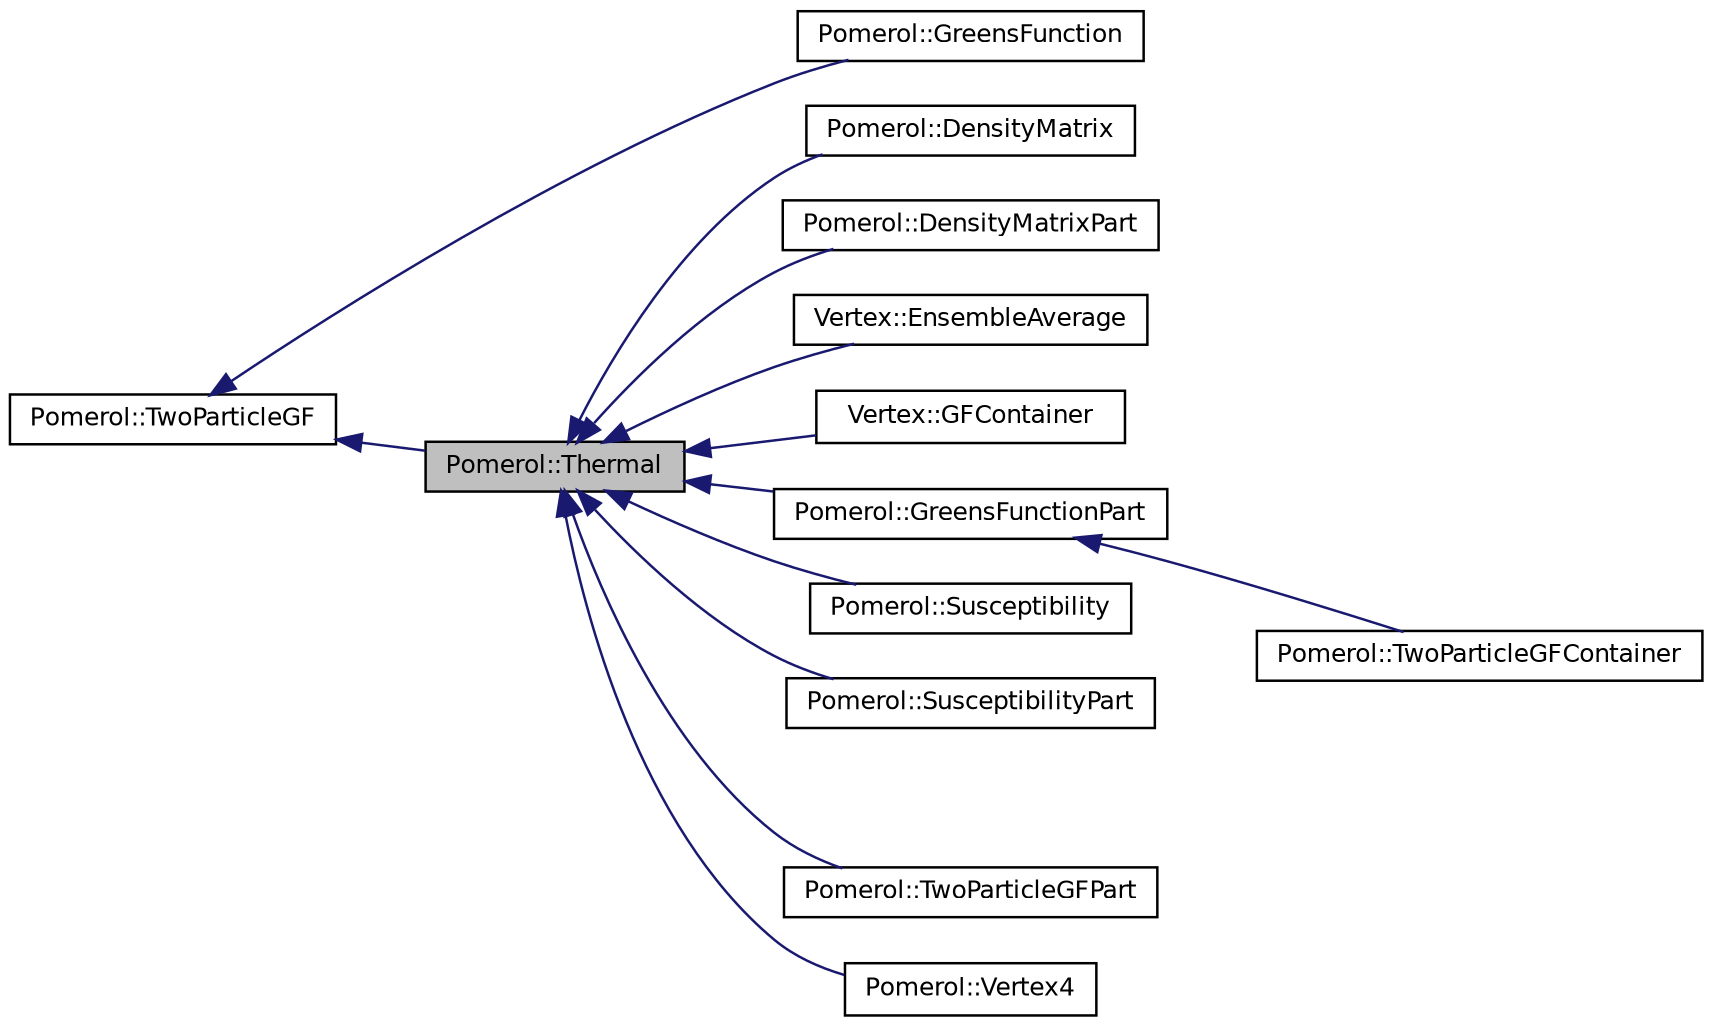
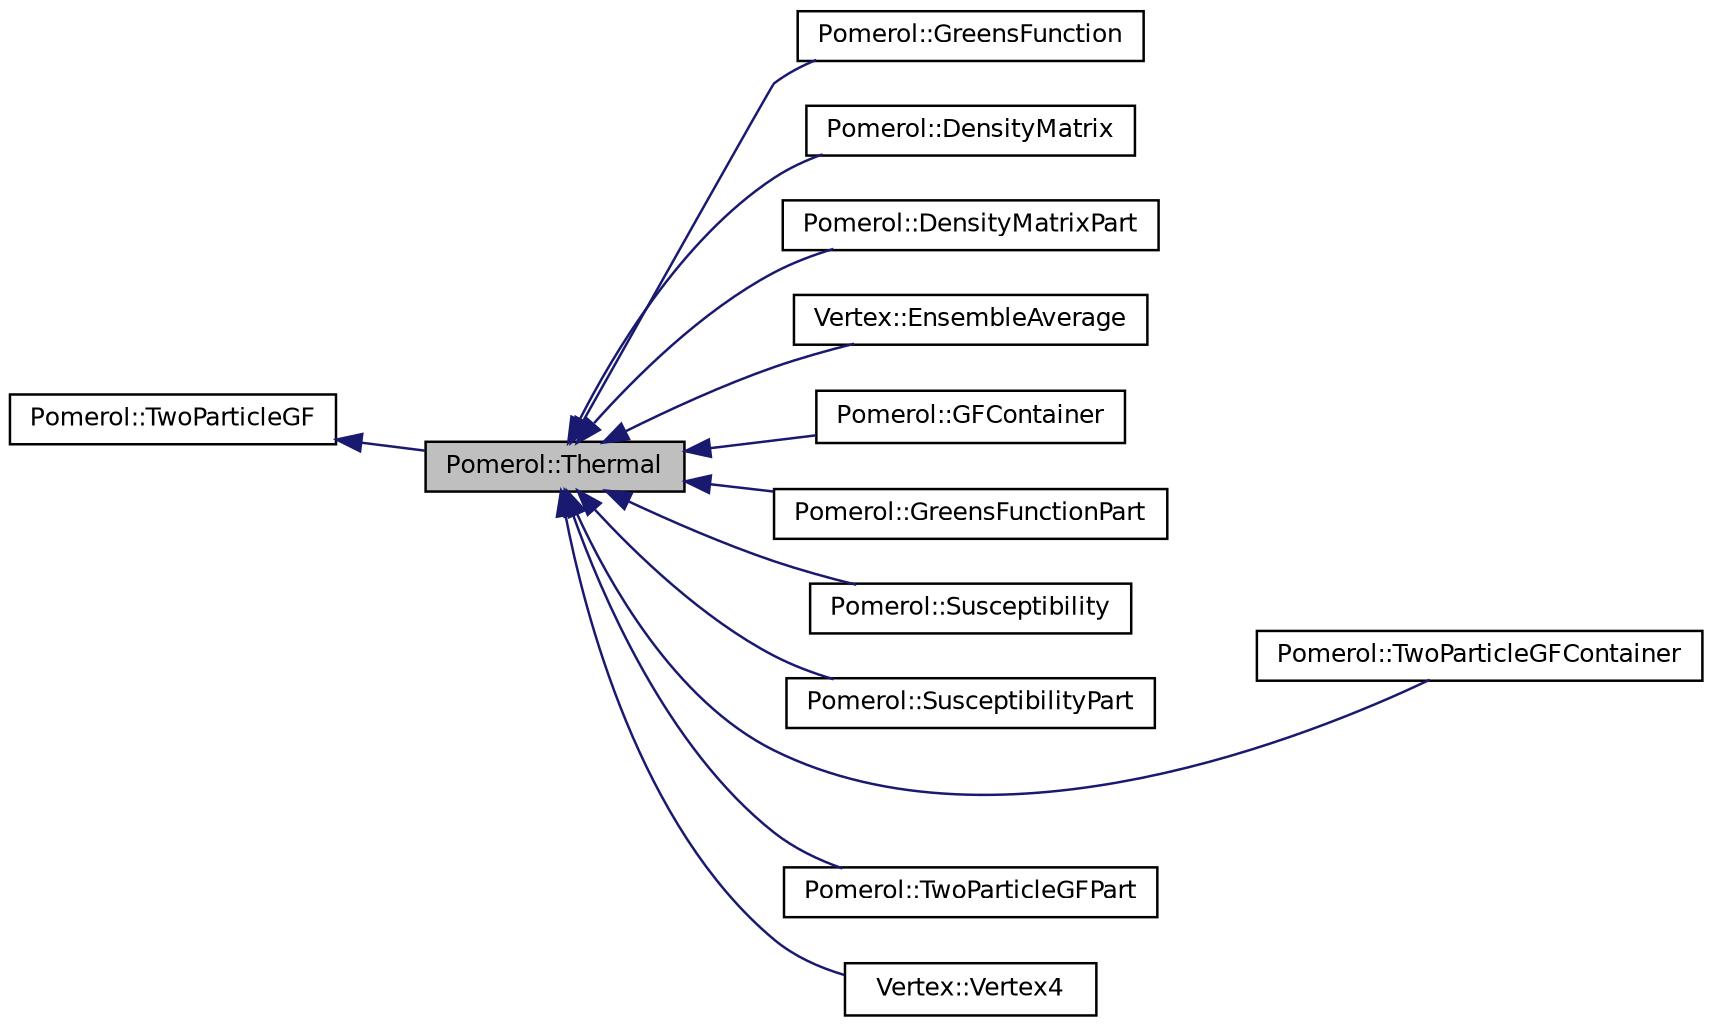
edge "Pomerol::GreensFunction" -> "Pomerol::TwoParticleGF": now "Pomerol::GreensFunction" -> "Pomerol::Thermal"
node "Vertex::GFContainer": label "Vertex::GFContainer" -> "Pomerol::GFContainer"
edge "Pomerol::TwoParticleGFContainer" -> "Pomerol::GreensFunctionPart": now "Pomerol::TwoParticleGFContainer" -> "Pomerol::Thermal"
node "Pomerol::Vertex4": label "Pomerol::Vertex4" -> "Vertex::Vertex4"
